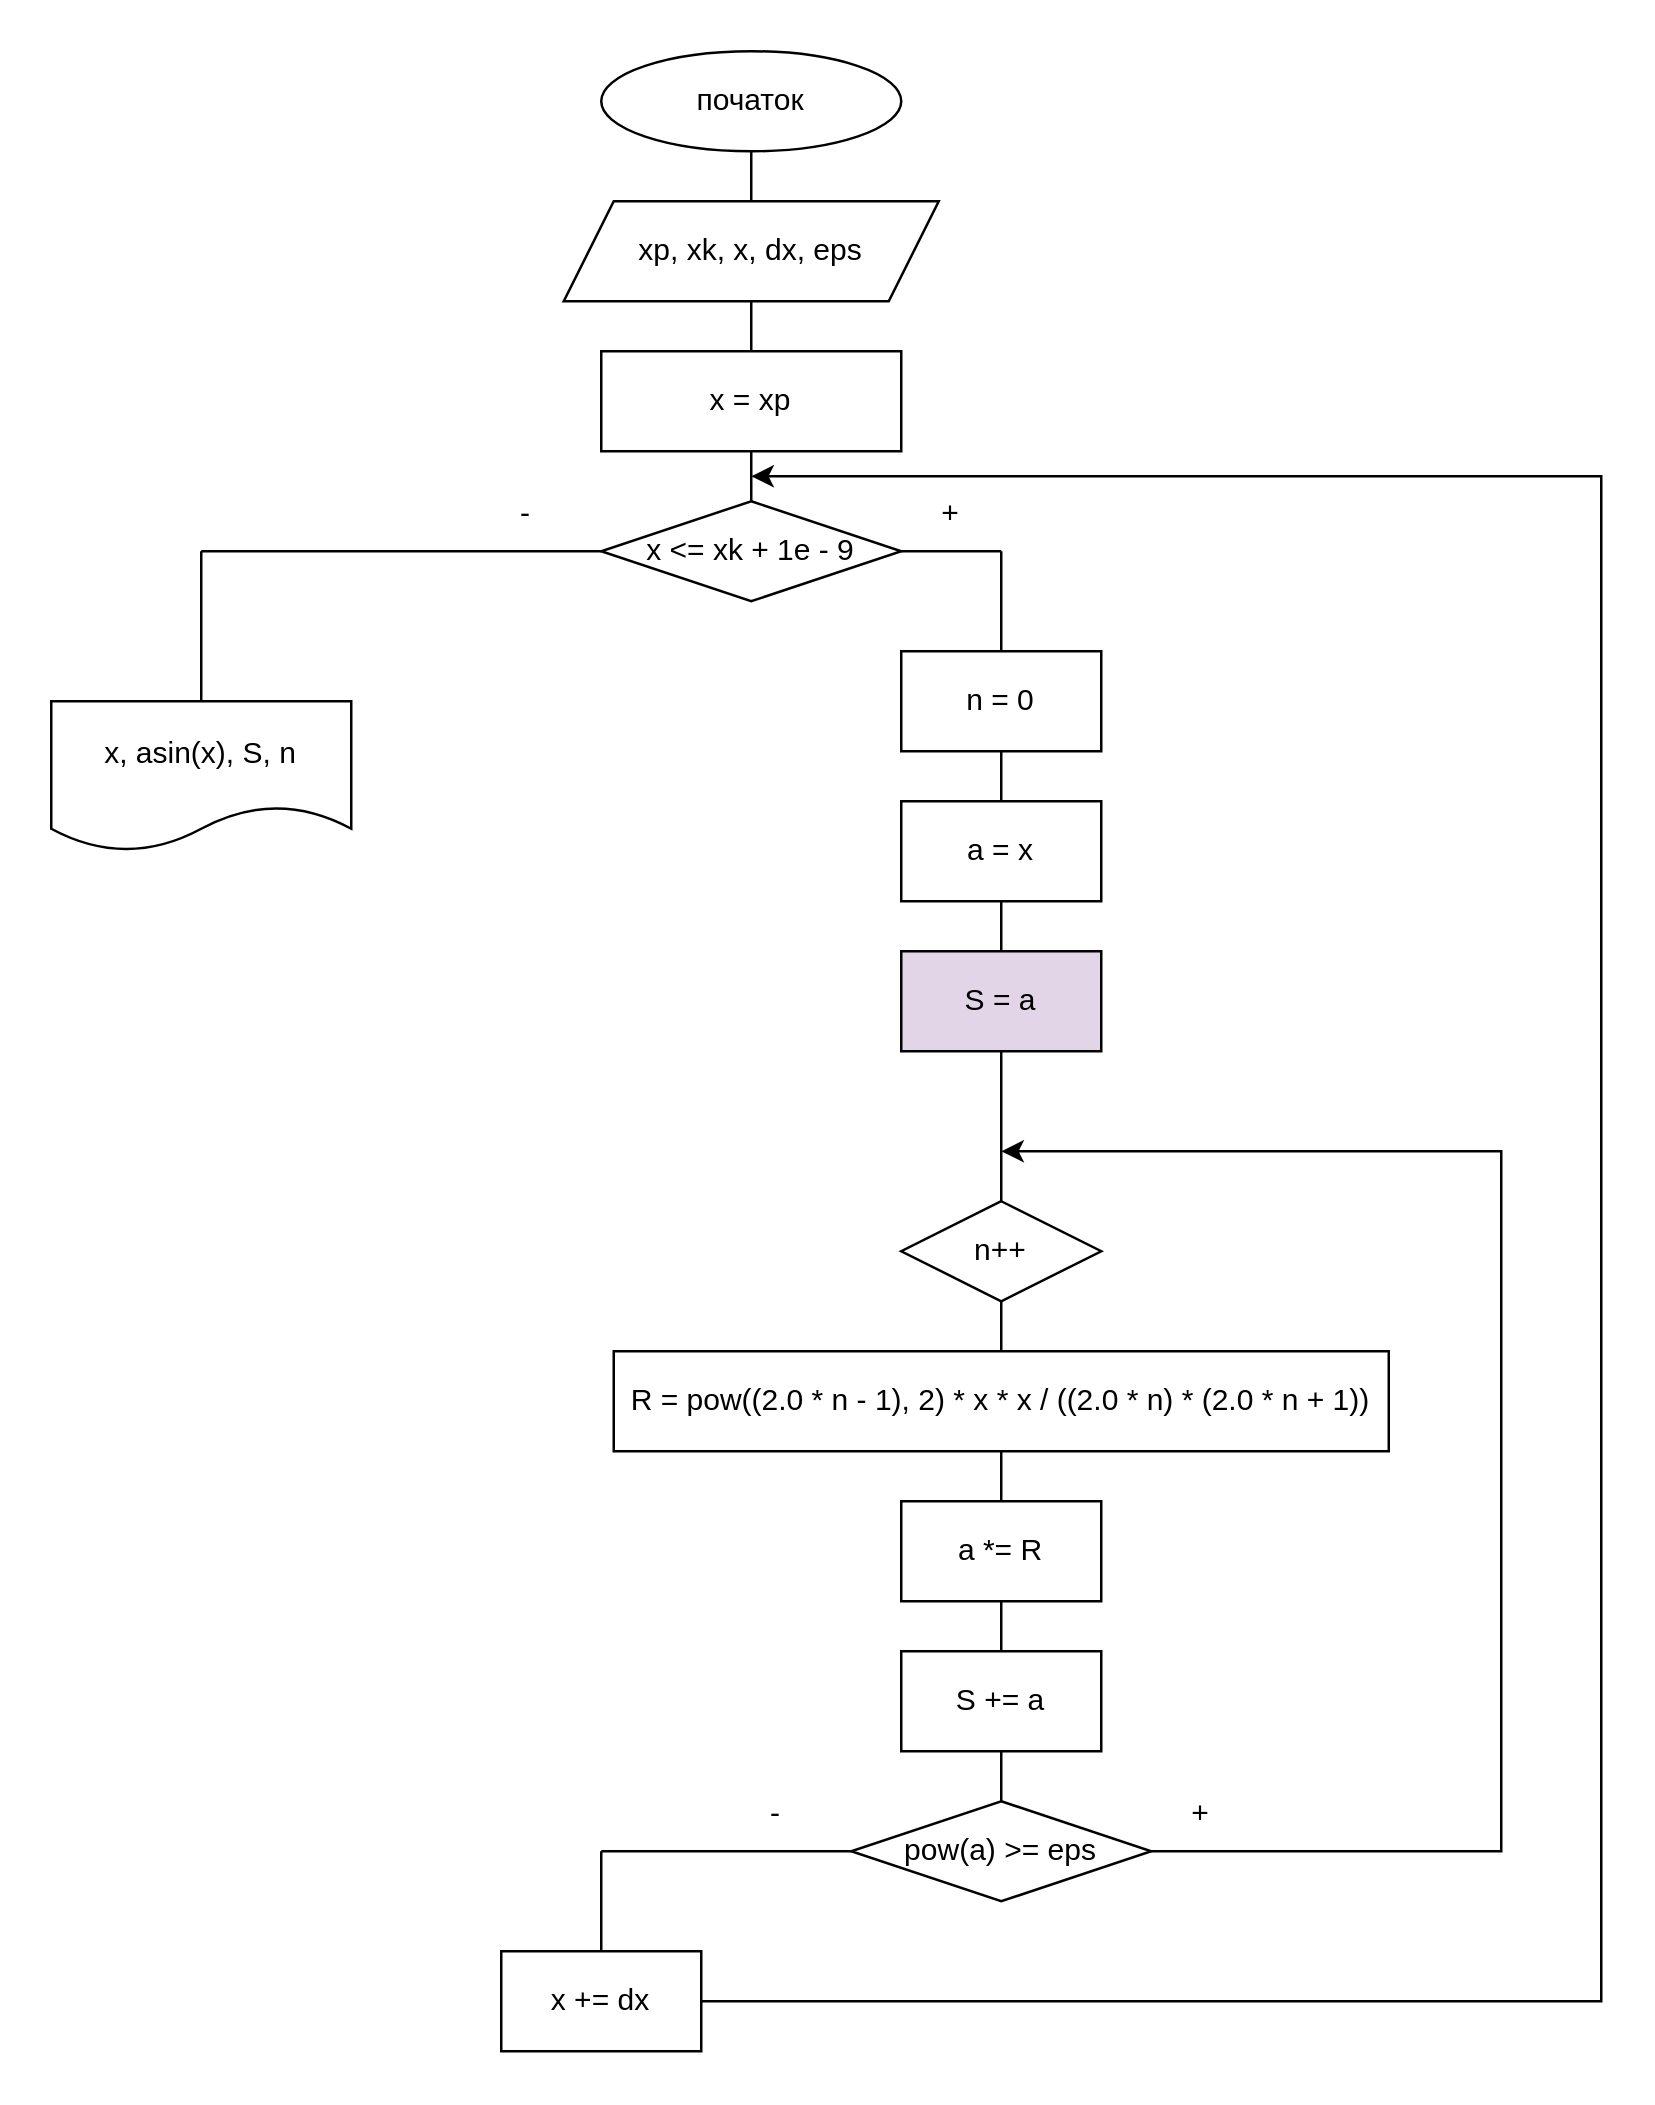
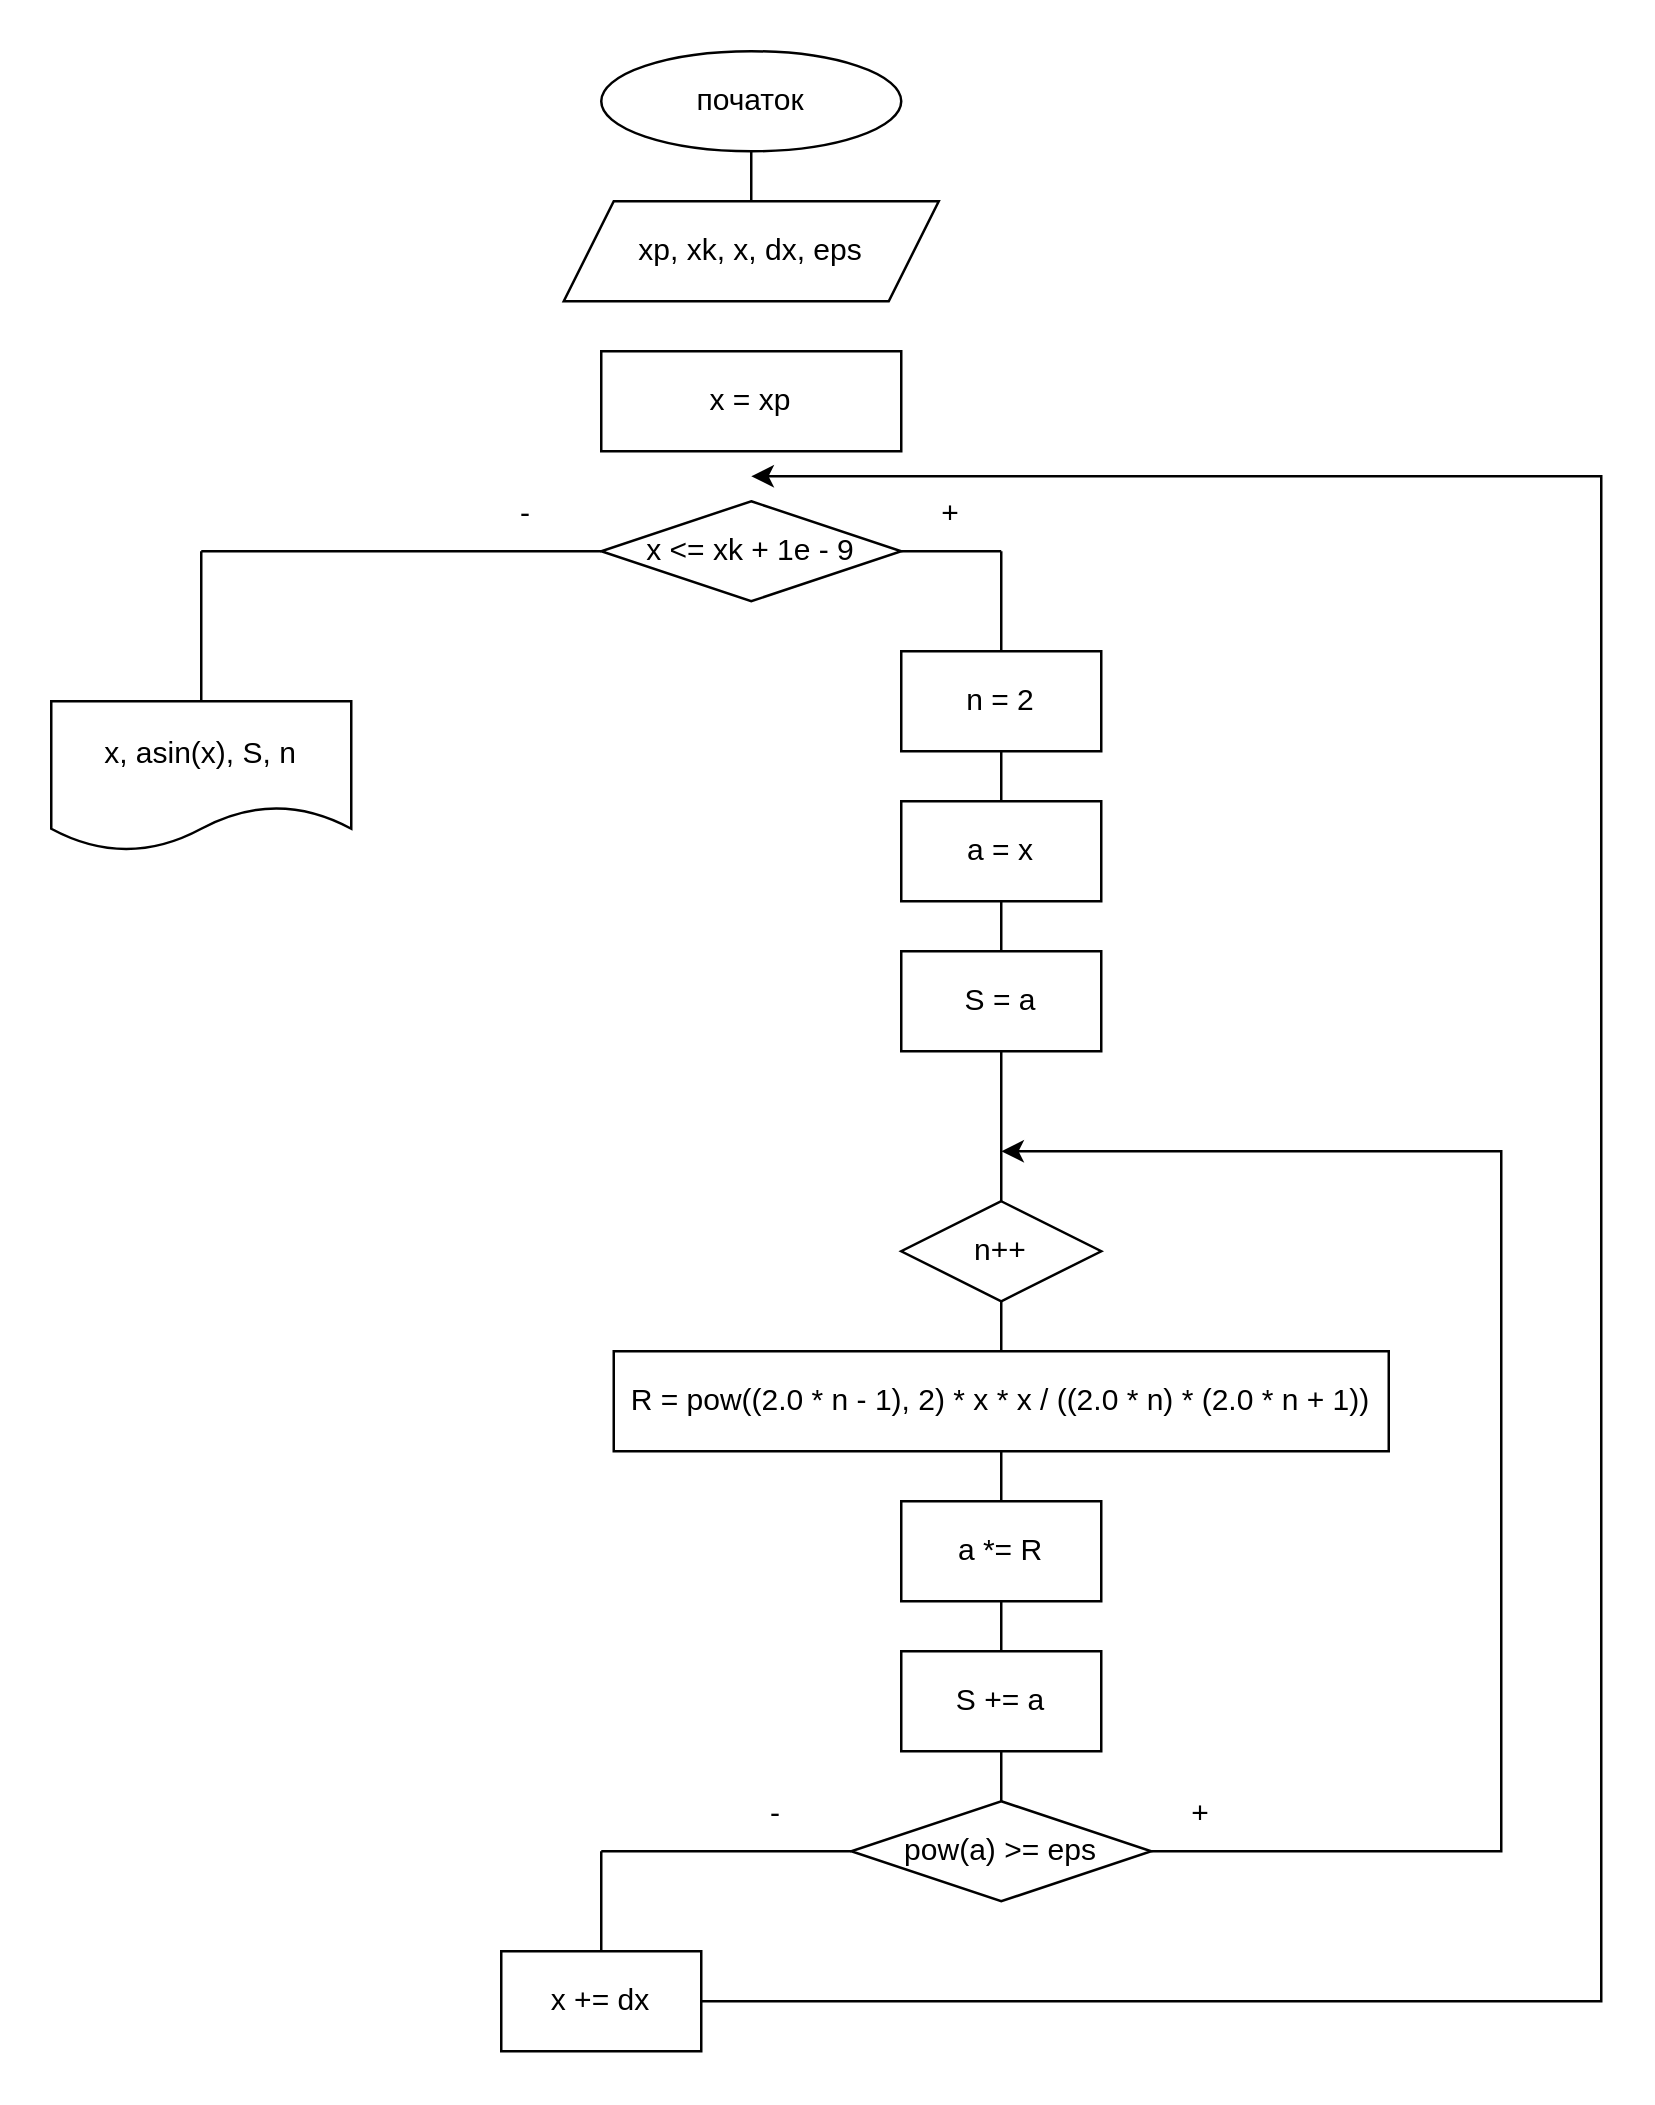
edge "xp, xk, x, dx, eps" -- "x = xp": removed
edge "x = xp" -- "x <= xk + 1e - 9": removed
node "n = 0": label "n = 0" -> "n = 2"
node "S = a": fillcolor #e1d5e7 -> #ffffff
